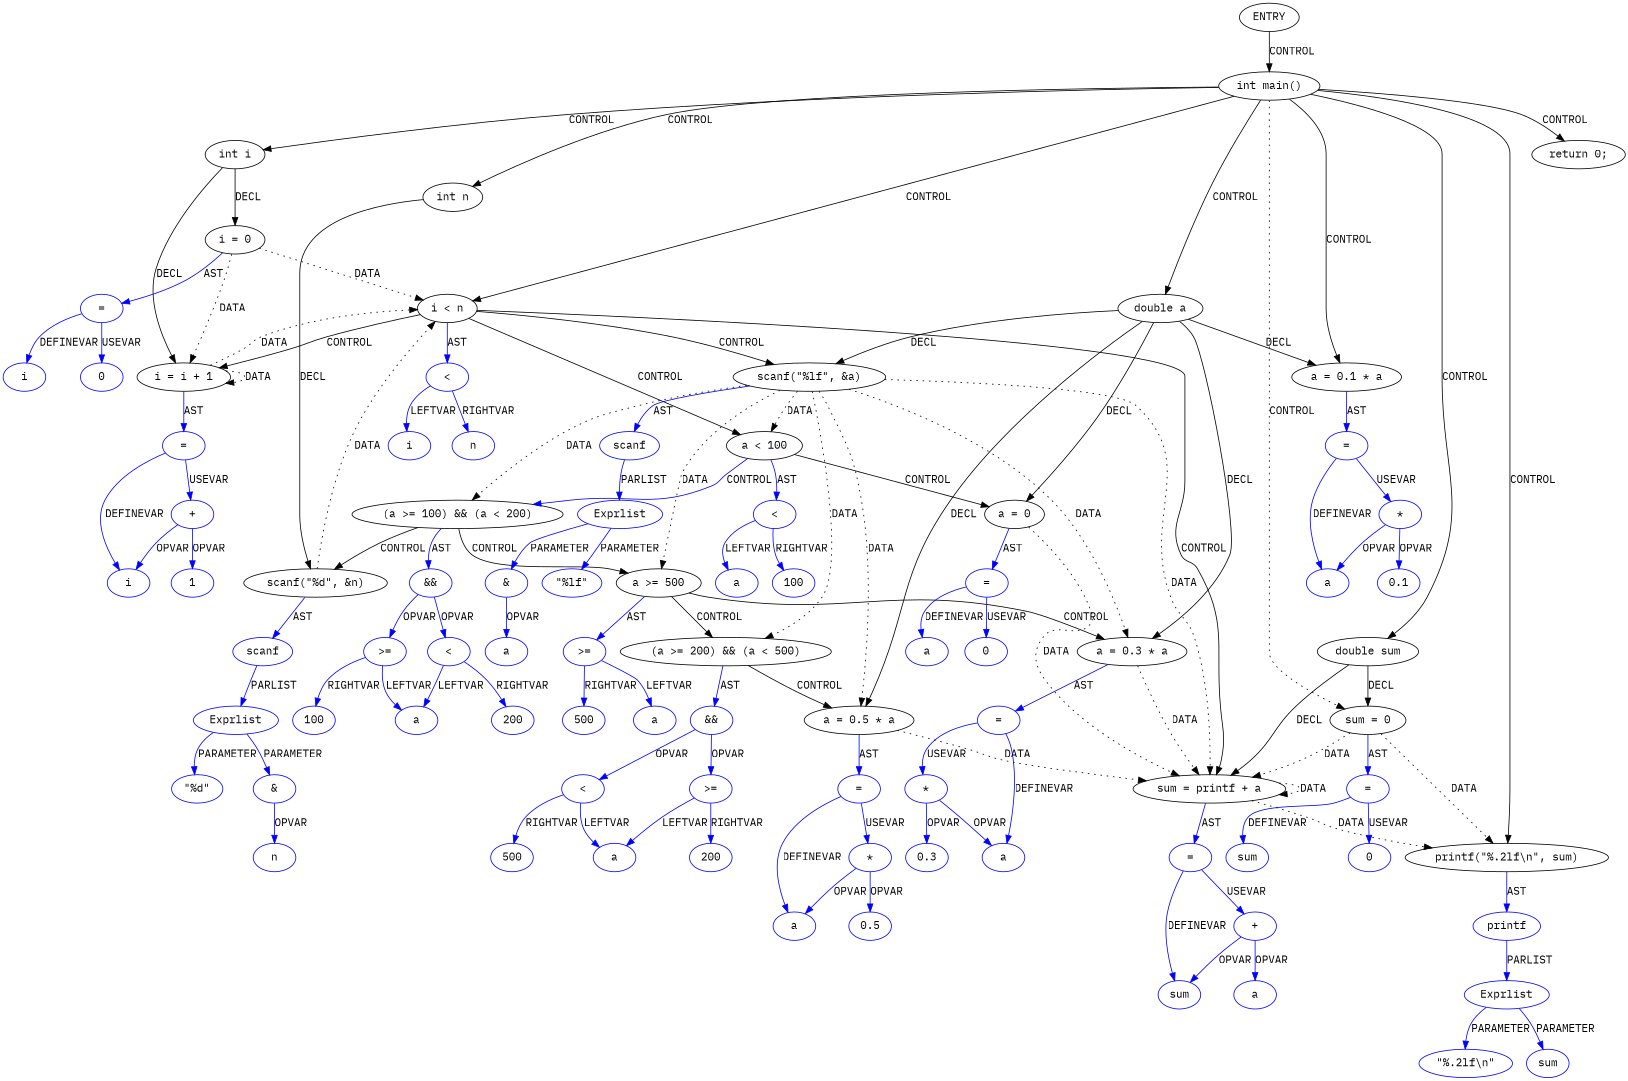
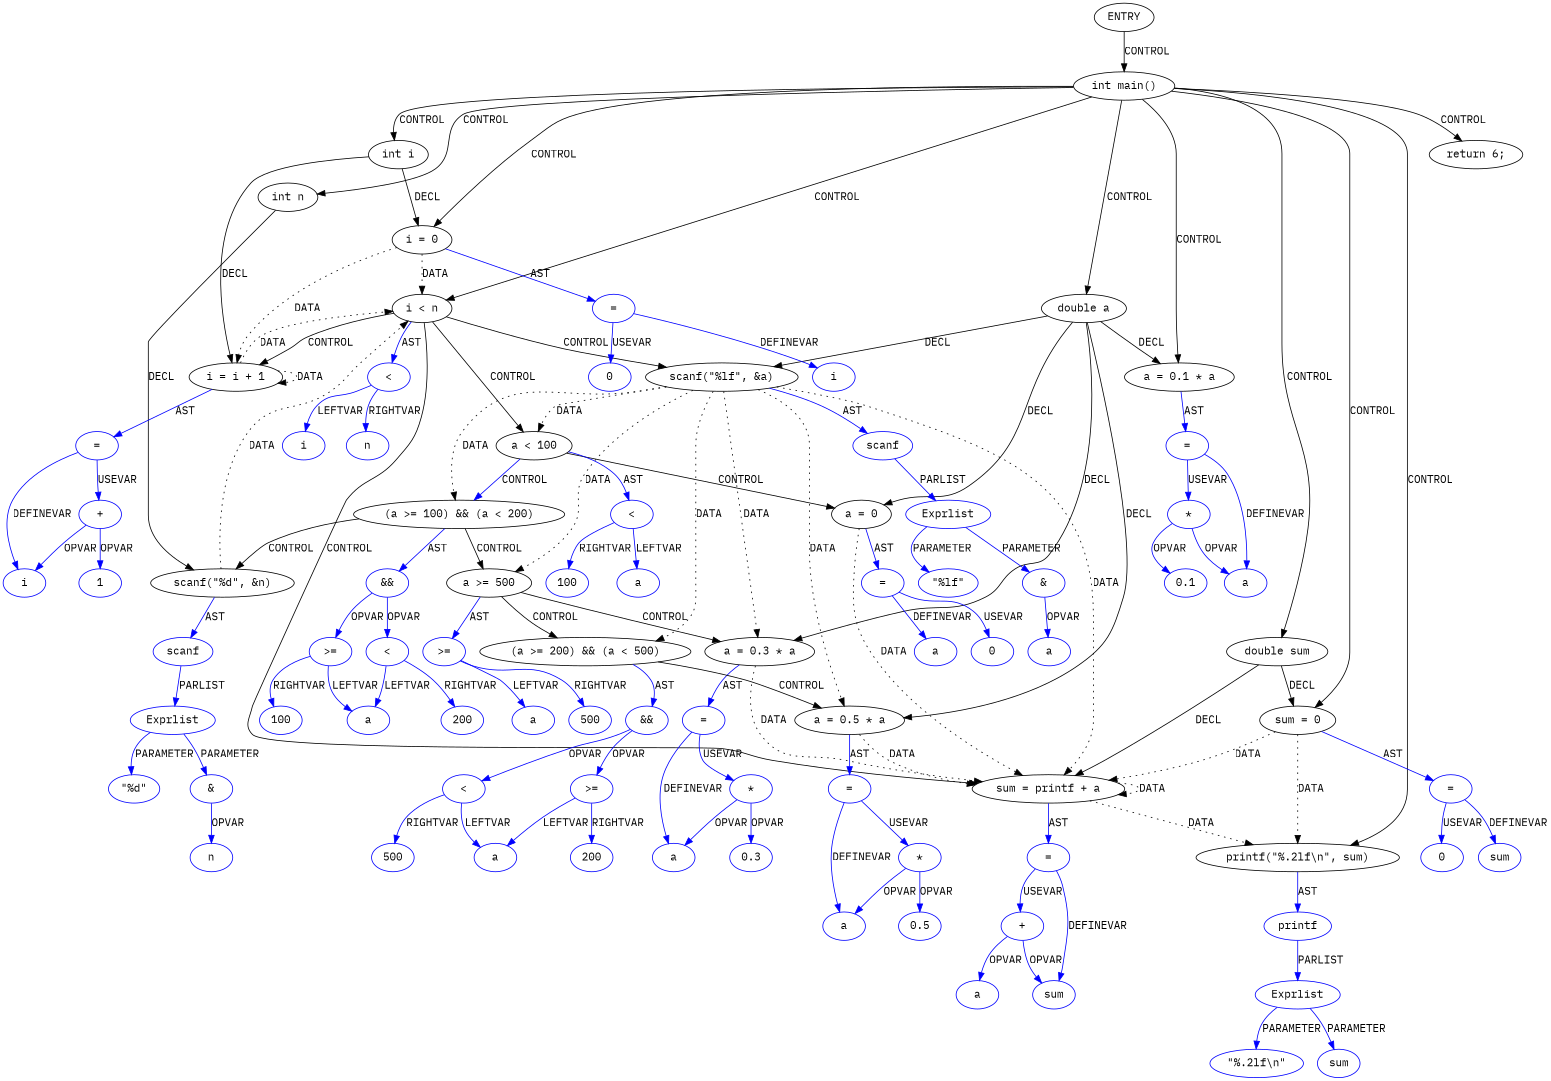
edge "int main()" -> "i = 0": added, label "CONTROL"
node "return 0;": label "return 0;" -> "return 6;"
edge "int main()" -> "sum = 0": style dotted -> solid
